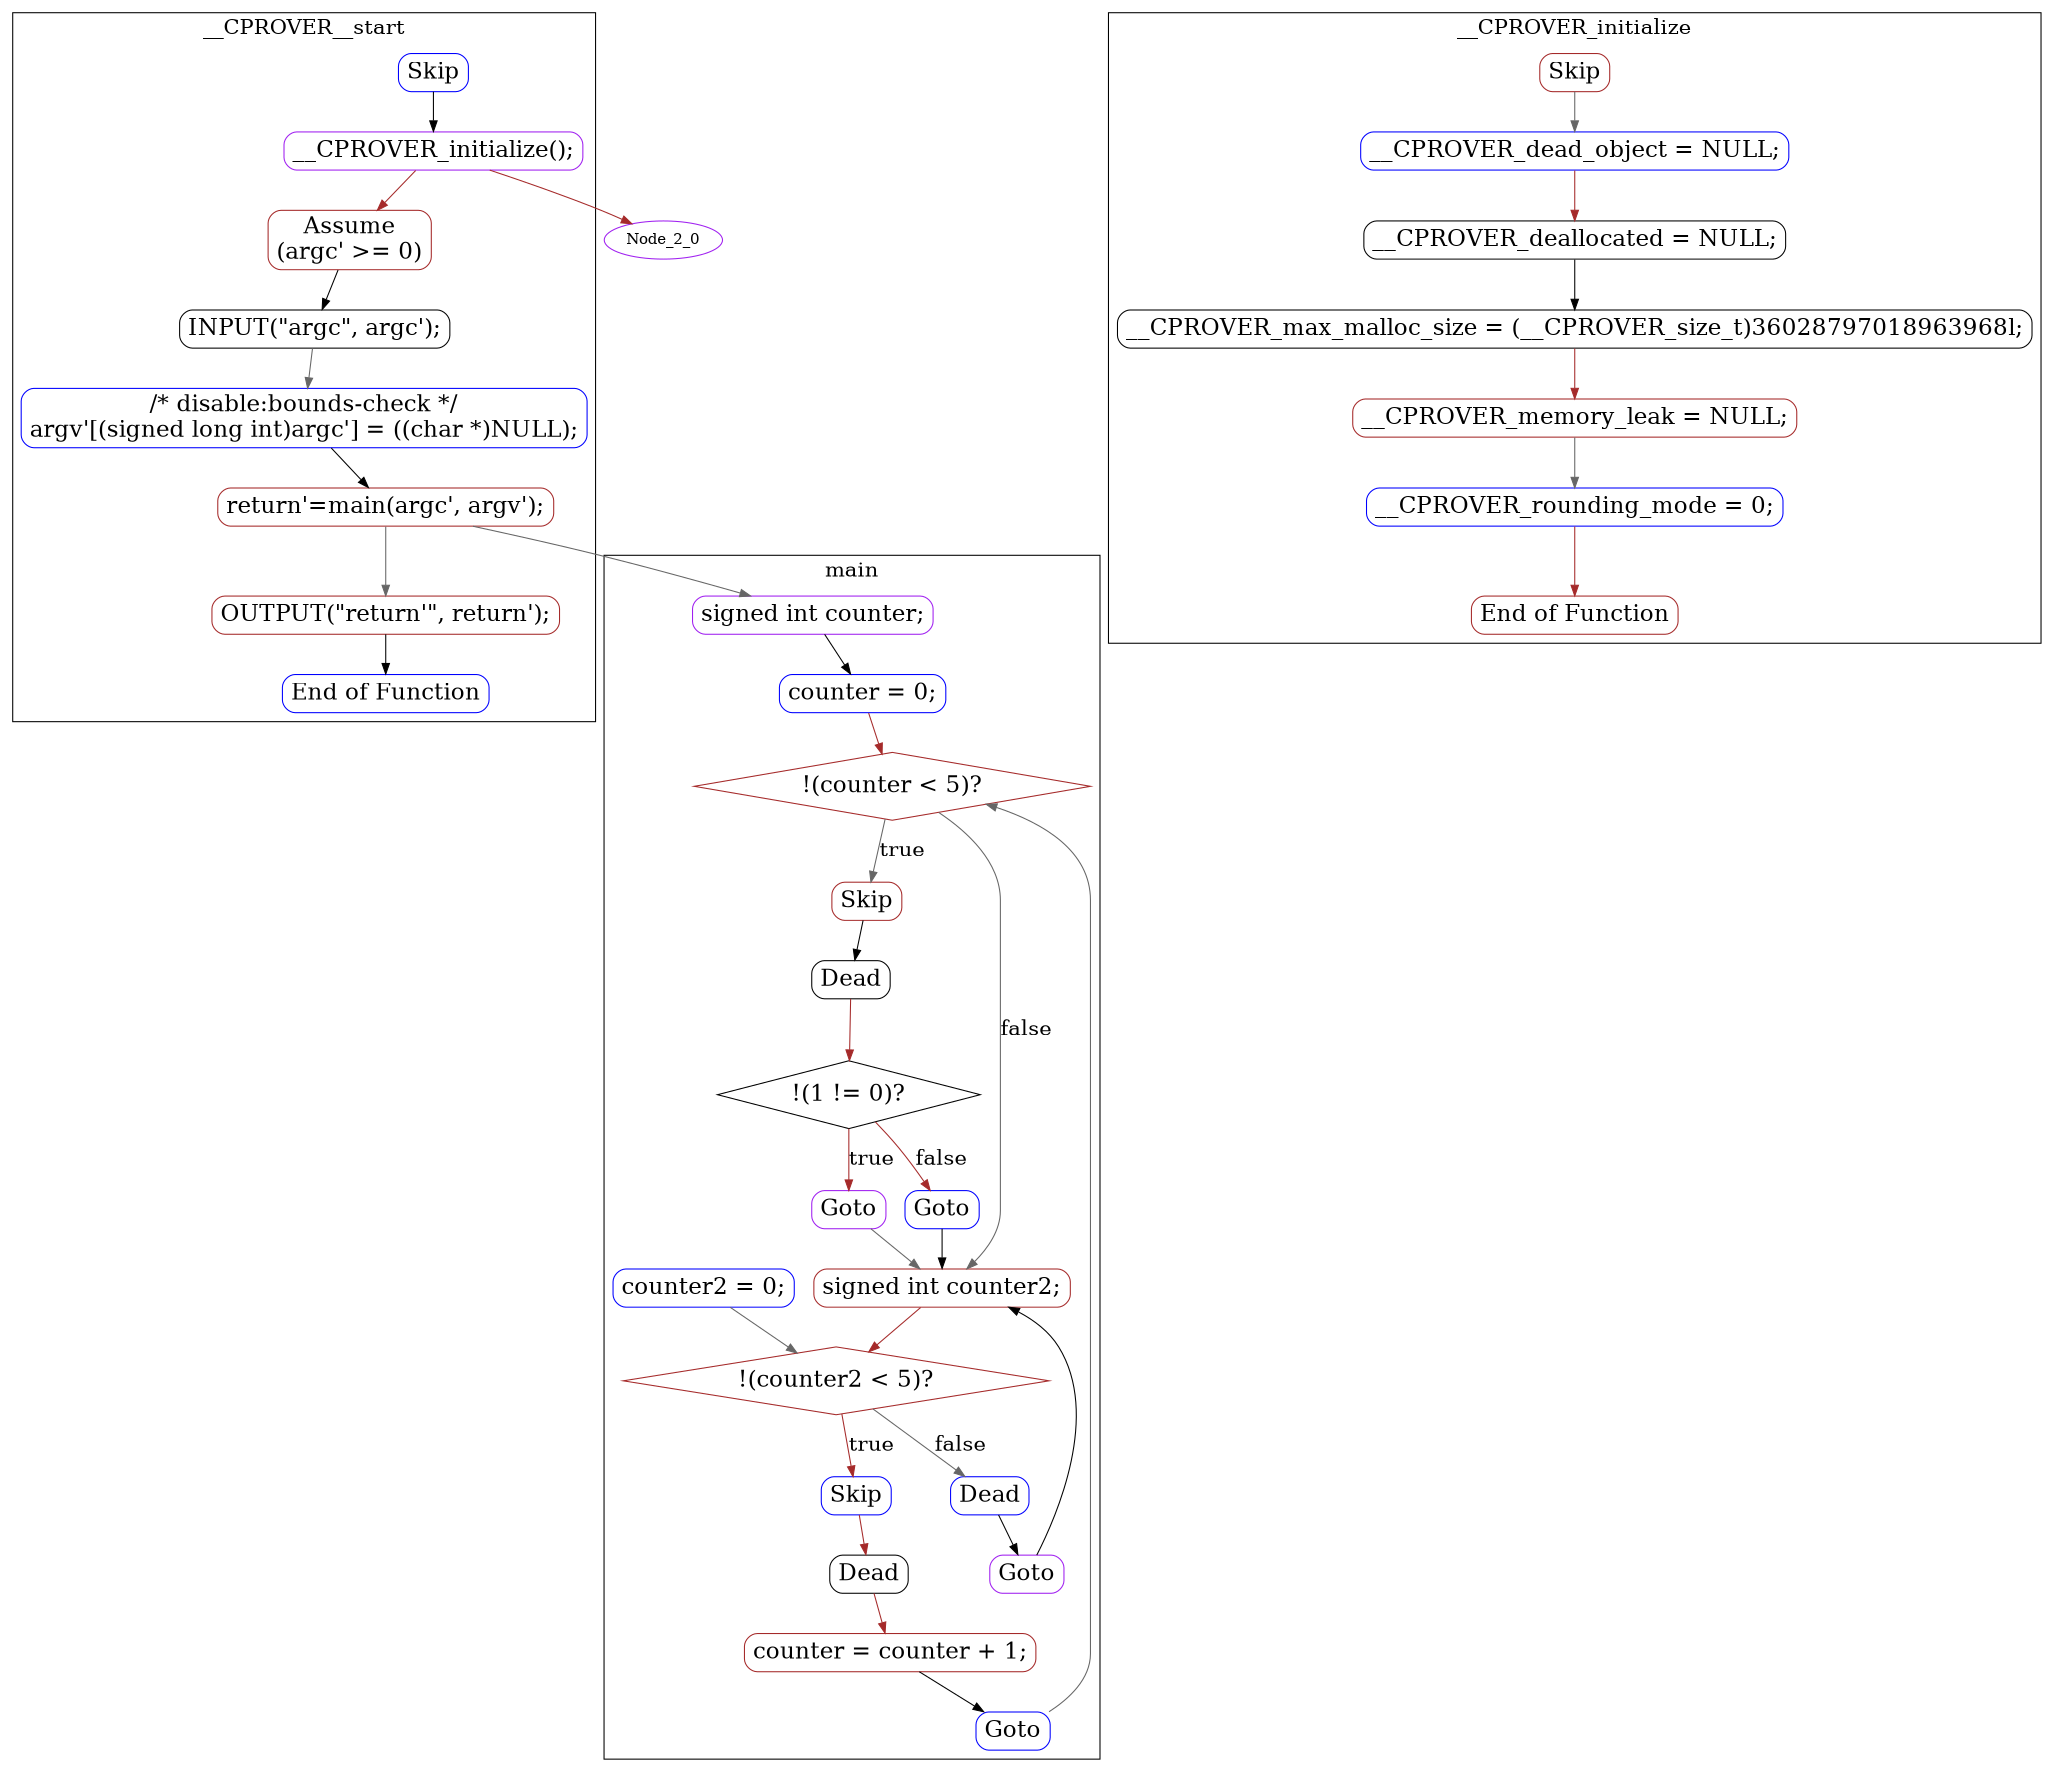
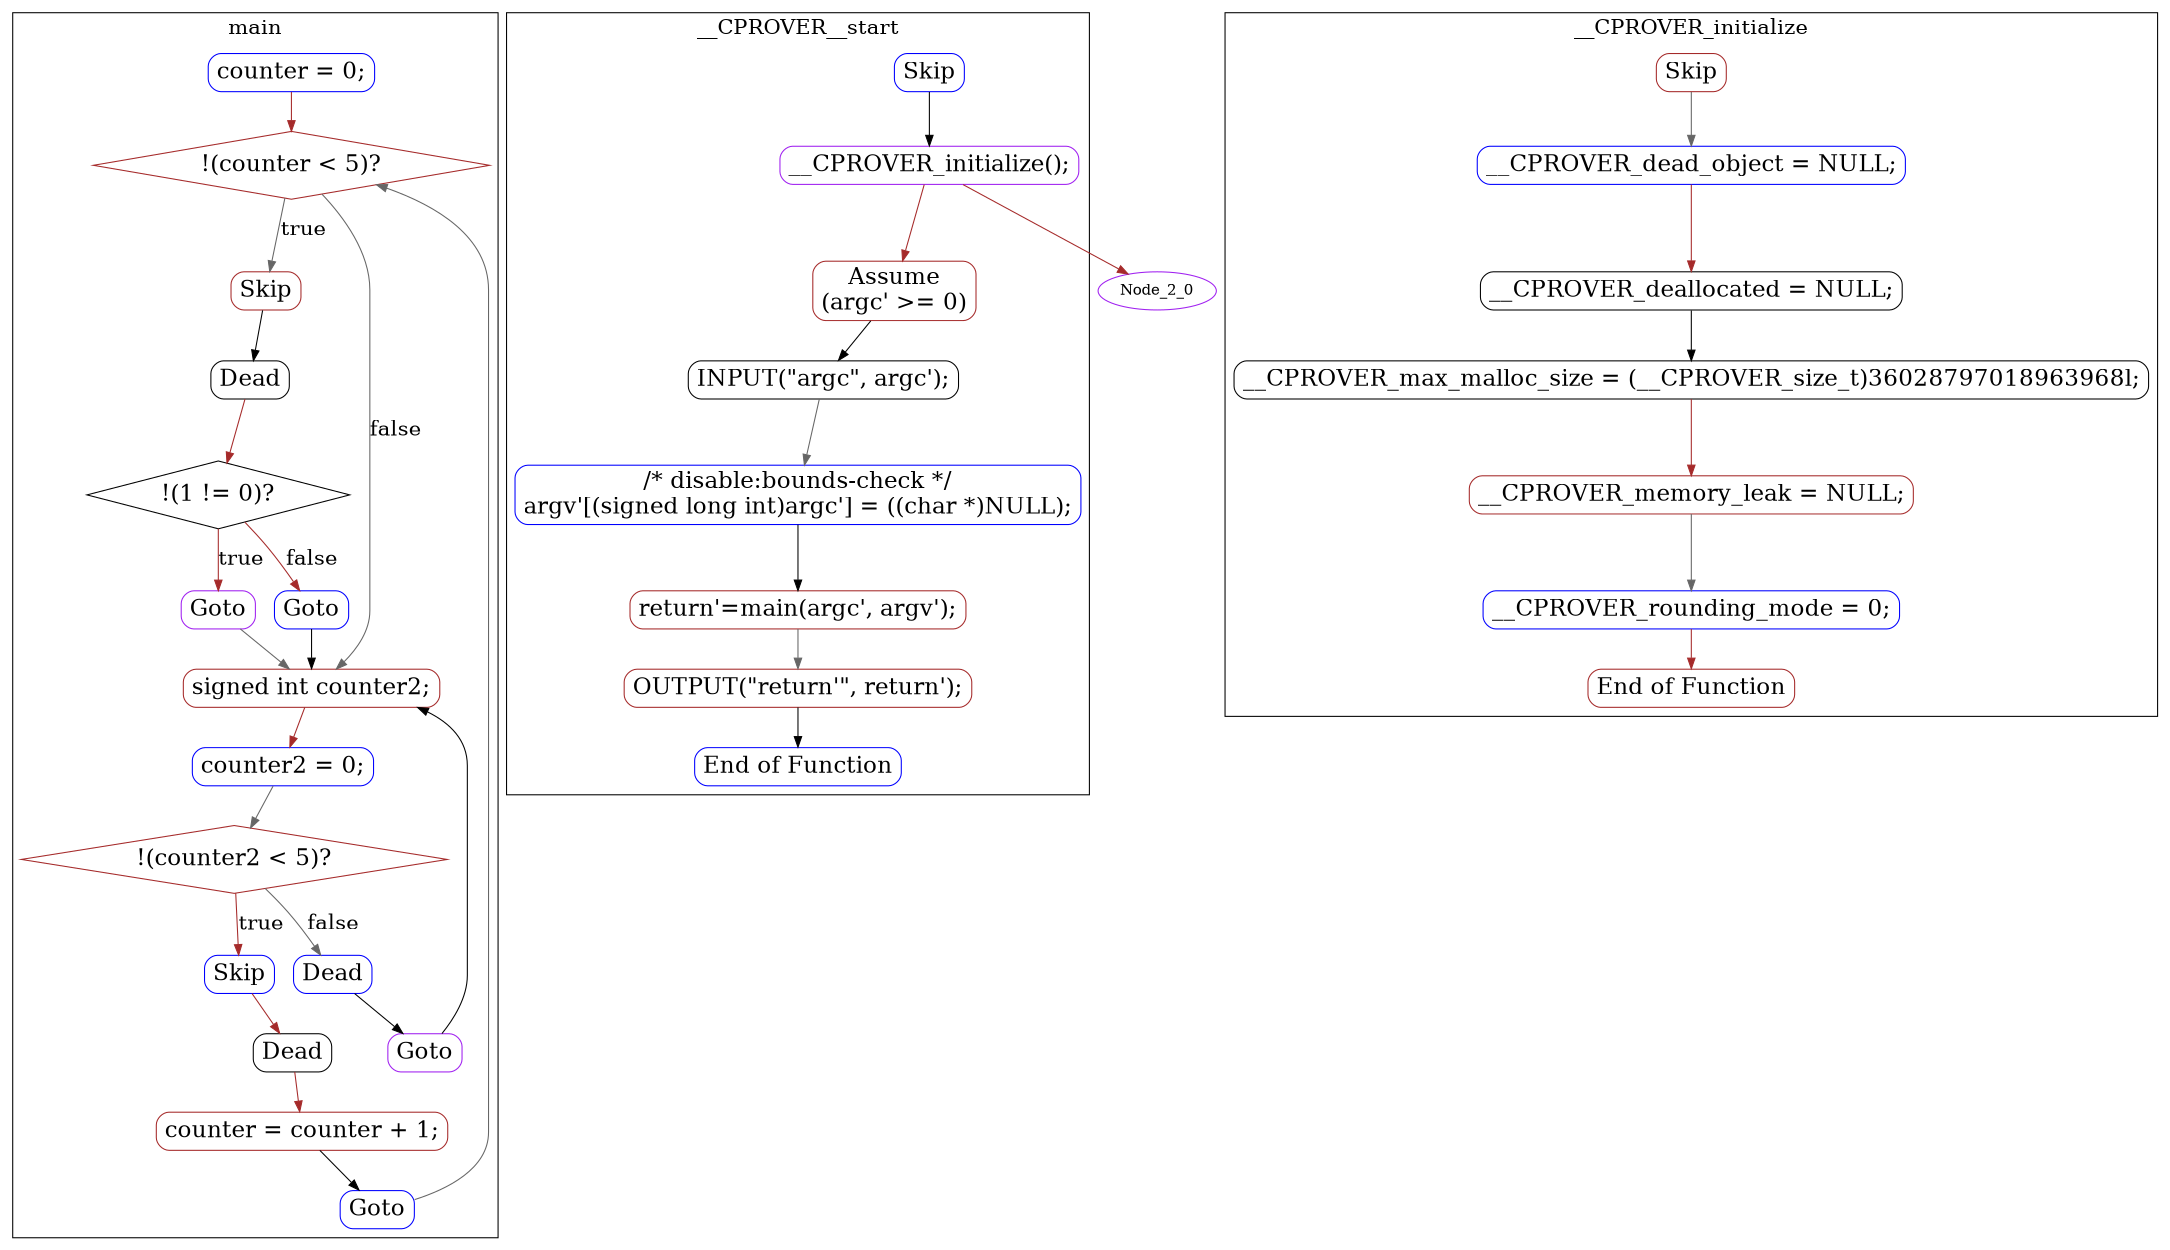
node "signed int counter;": removed
edge "signed int counter2;" -> "!(counter2 < 5)?": now "signed int counter2;" -> "counter2 = 0;"
